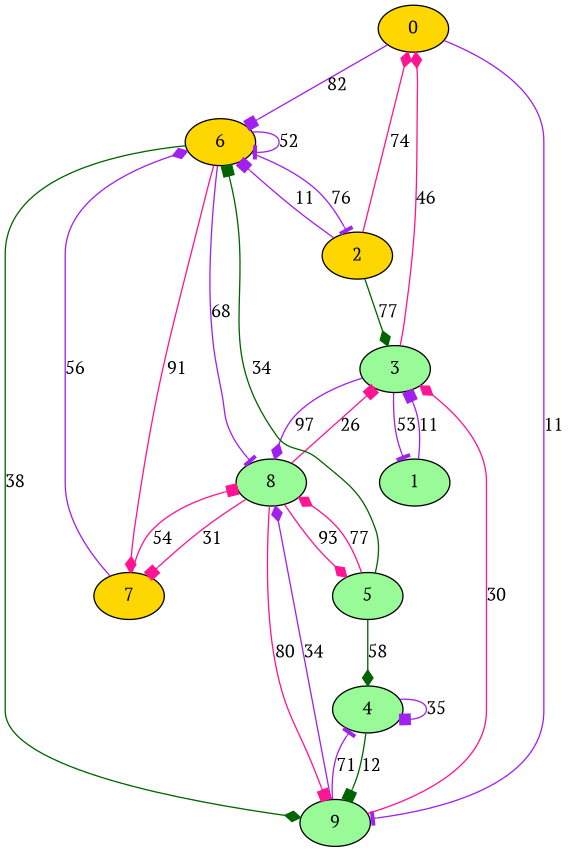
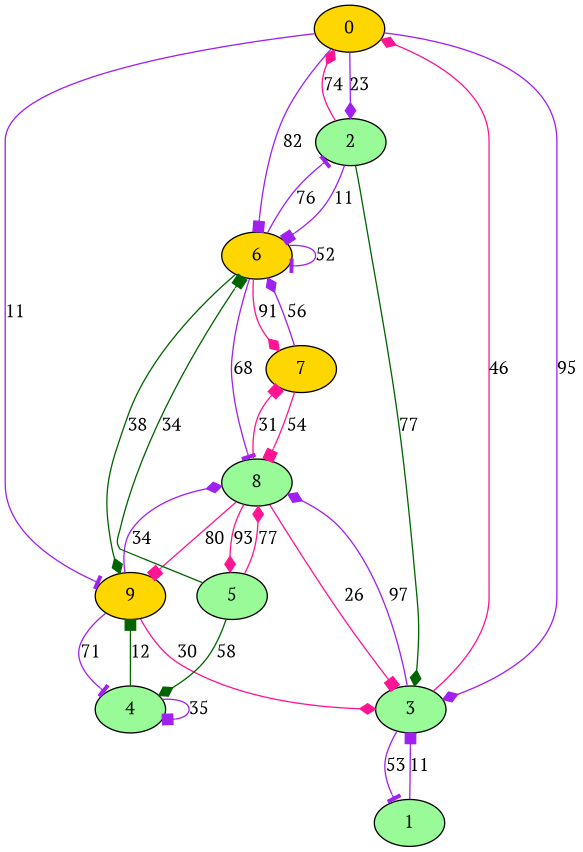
edge "0" -> "2": added, label "23"
node "2": fillcolor gold -> palegreen
edge "0" -> "3": added, label "95"
node "9": fillcolor palegreen -> gold
